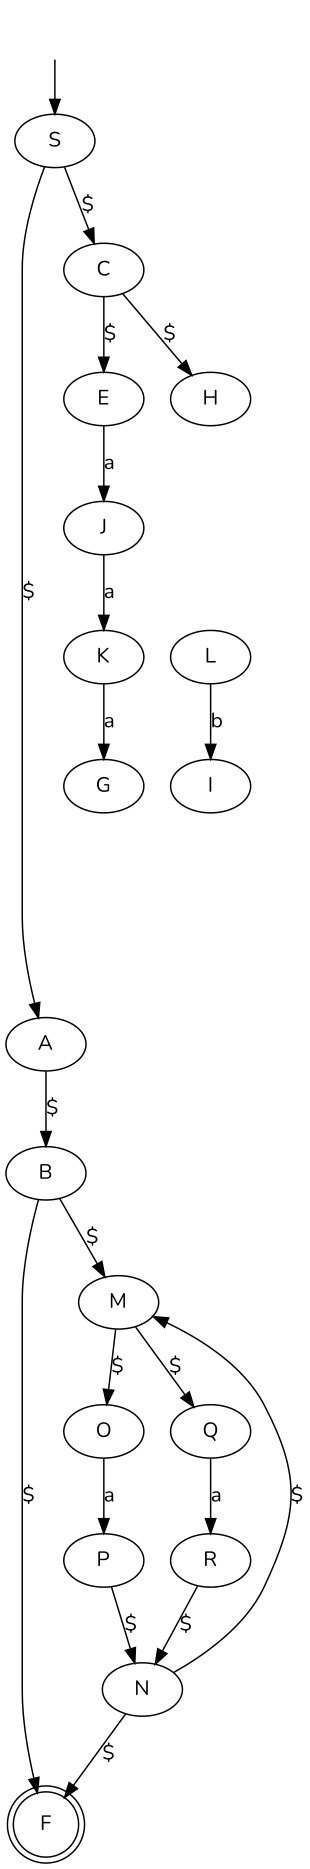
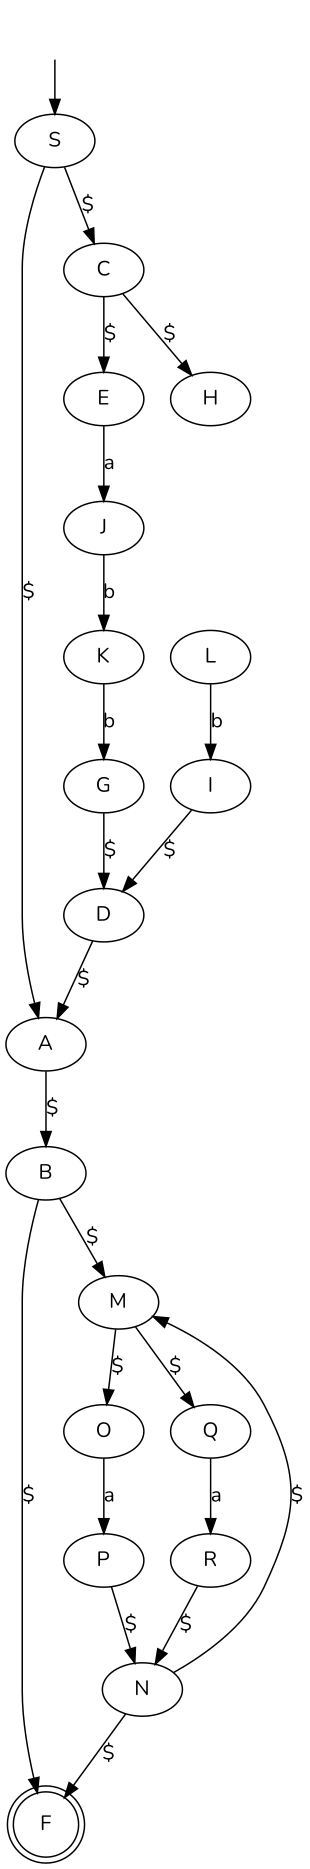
edge "J" -> "K": label "a" -> "b"
edge "K" -> "G": label "a" -> "b"
node "D": added
